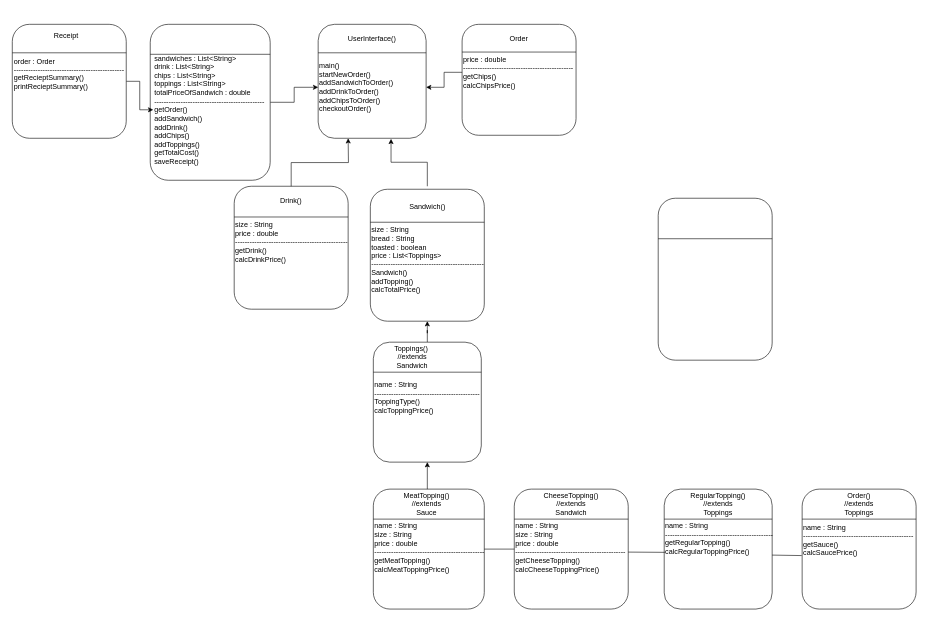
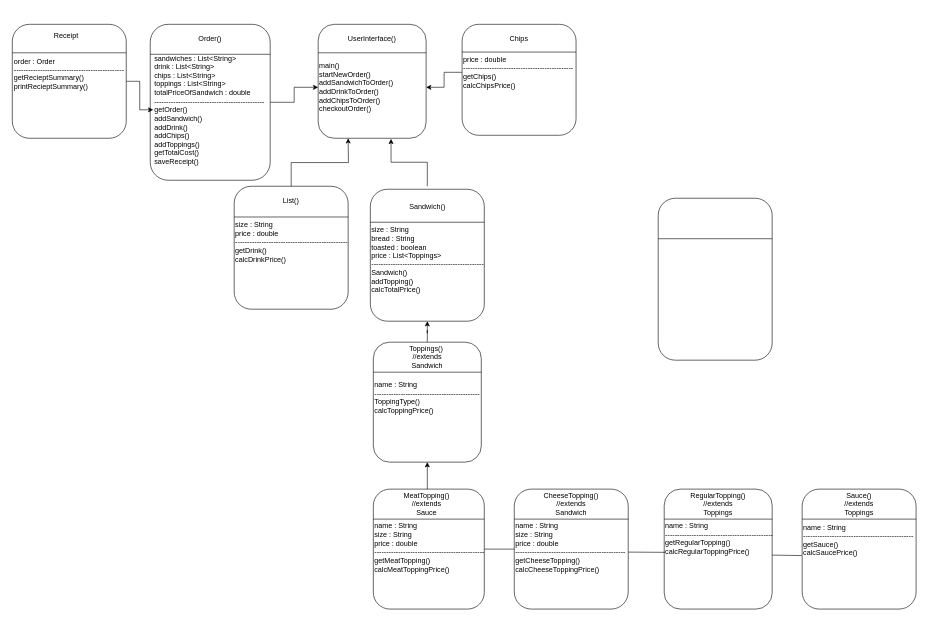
node "Order()": added
node "Order": label "Order" -> "Chips"
node "Drink()": label "Drink()" -> "List()"
node "Toppings() //extends Sandwich": moved (413, 357) -> (428, 357)
node "Order() //extends Toppings": label "Order() //extends Toppings" -> "Sauce() //extends Toppings"
